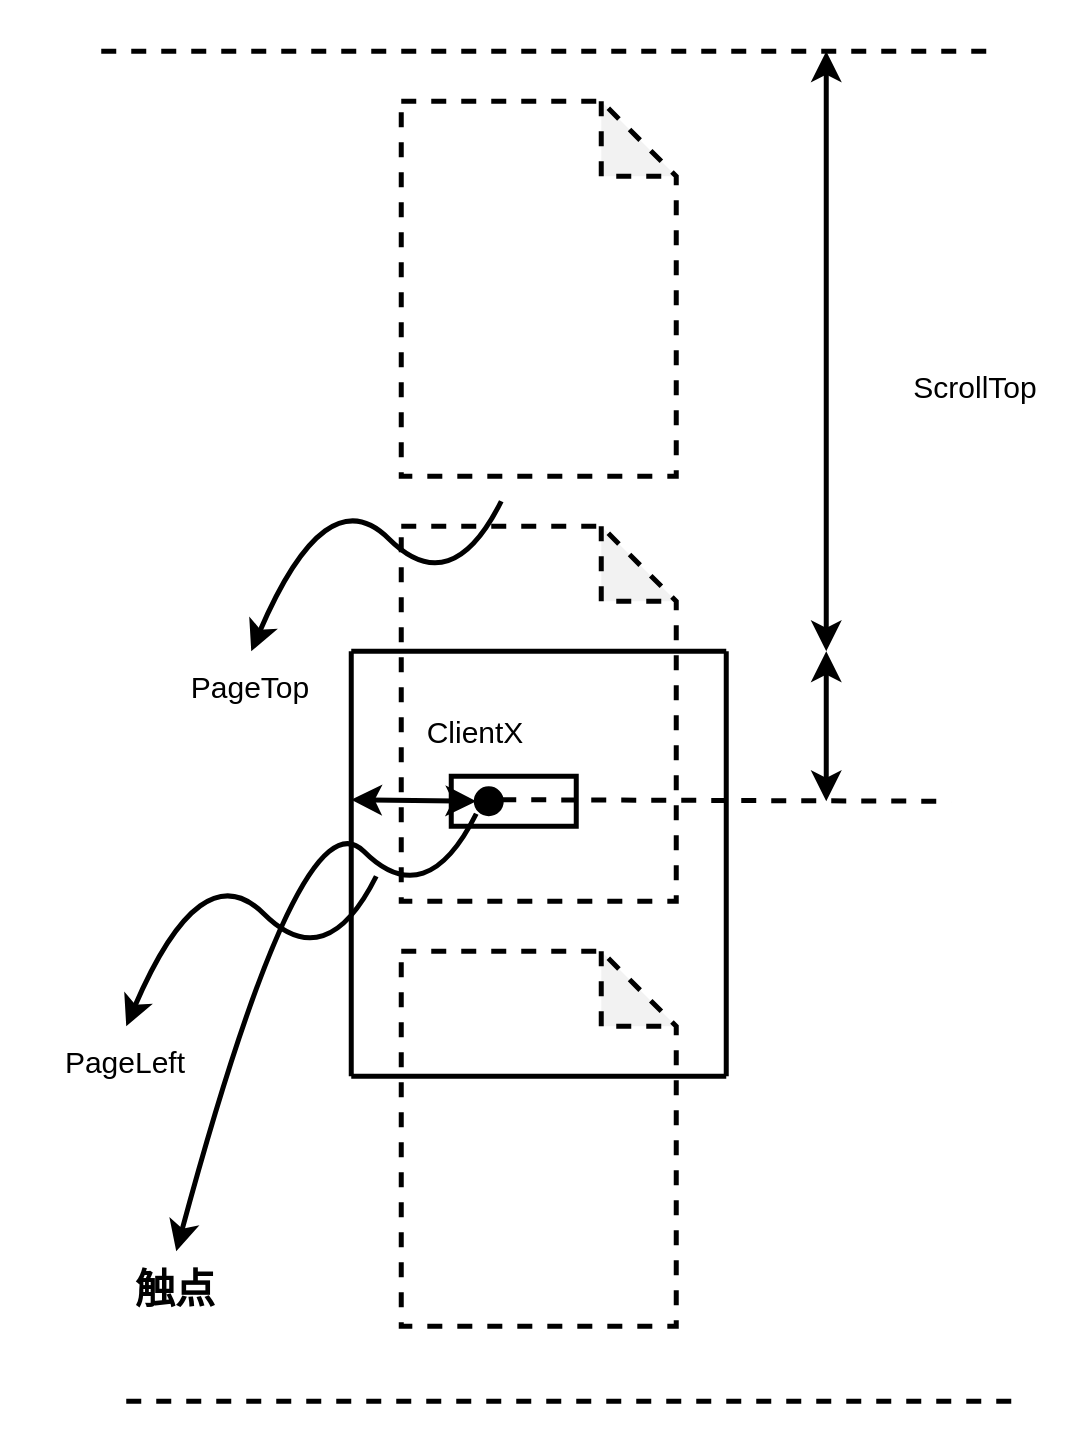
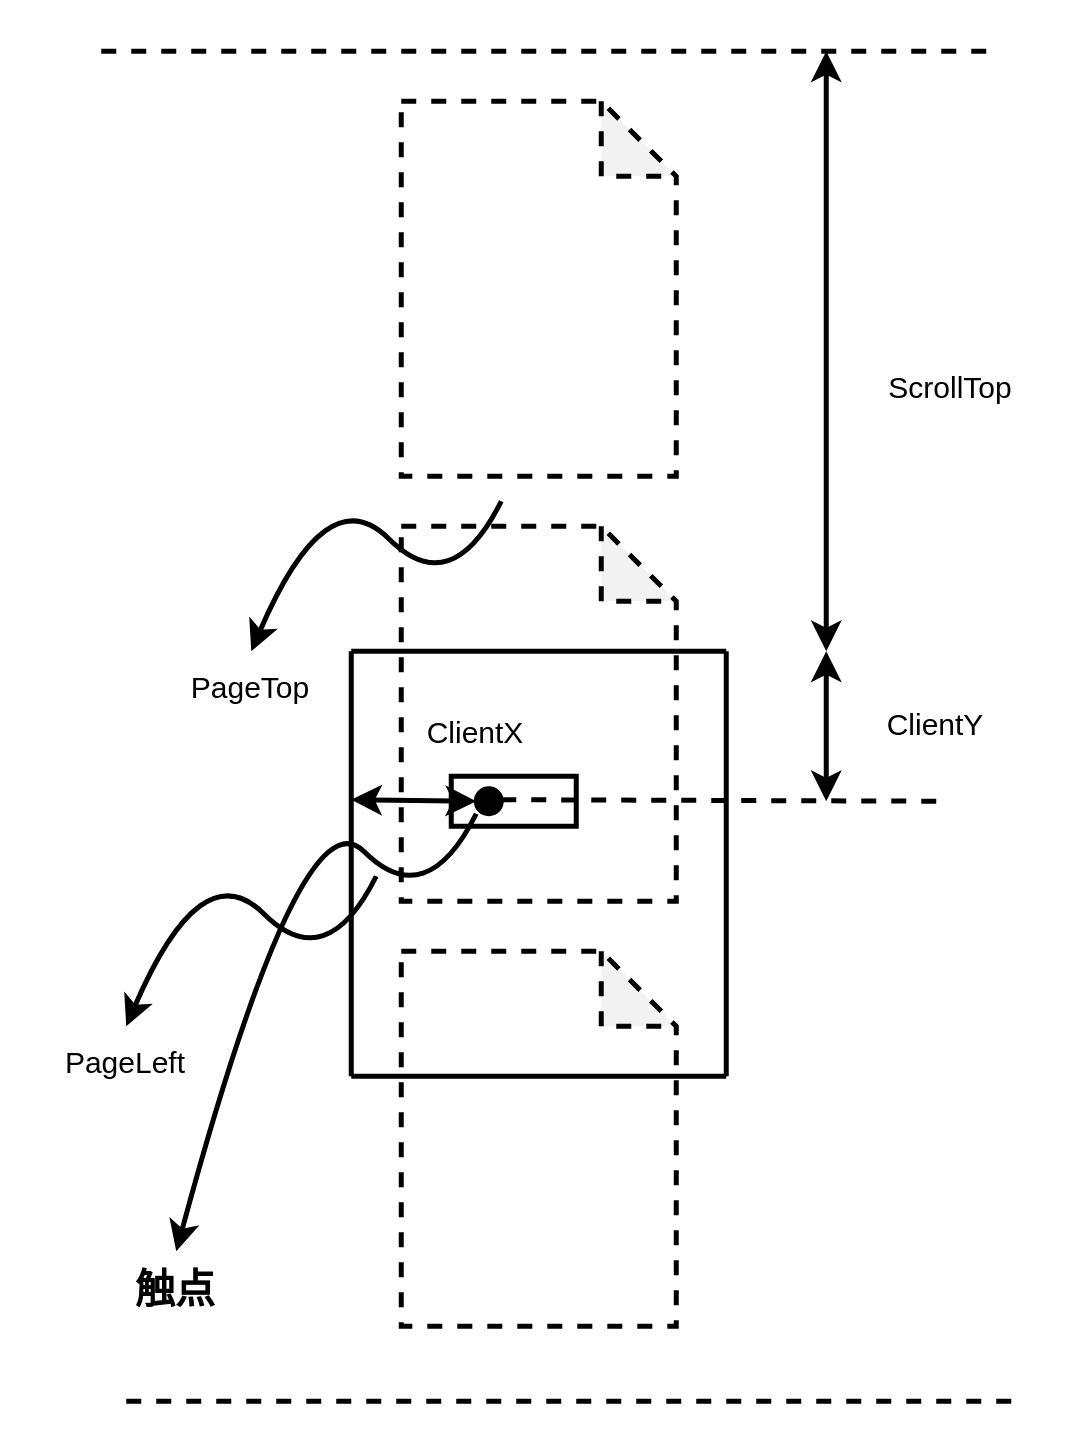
node "ScrollTop": moved (976, 389) -> (951, 389)
node "ClientY": added
